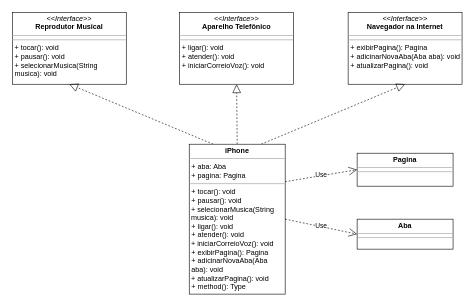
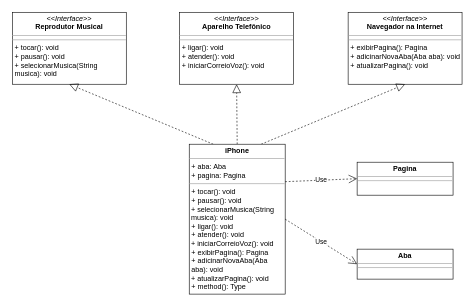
node "Pagina": moved (405, 170) -> (405, 179)
node "Aba": moved (405, 234) -> (405, 264)
